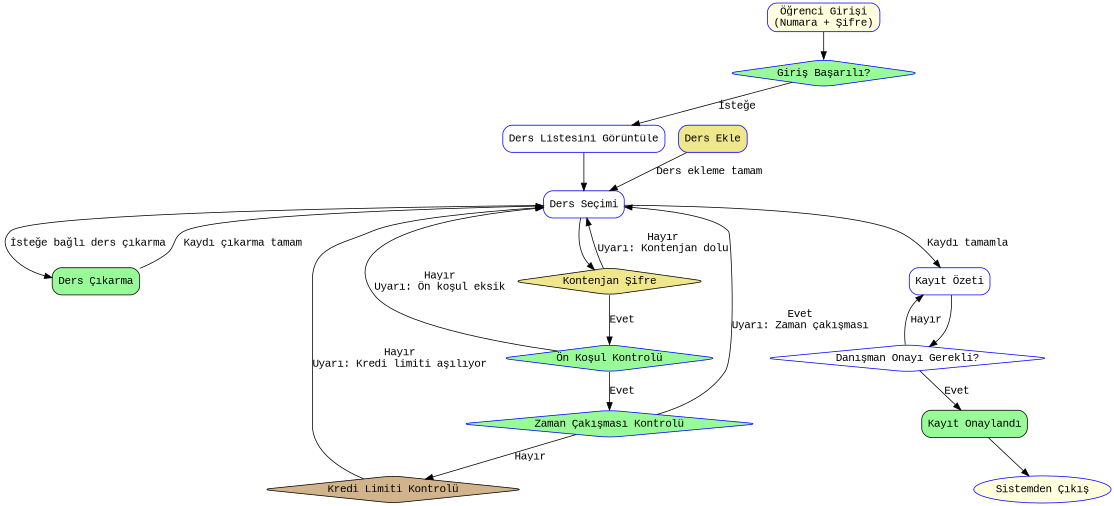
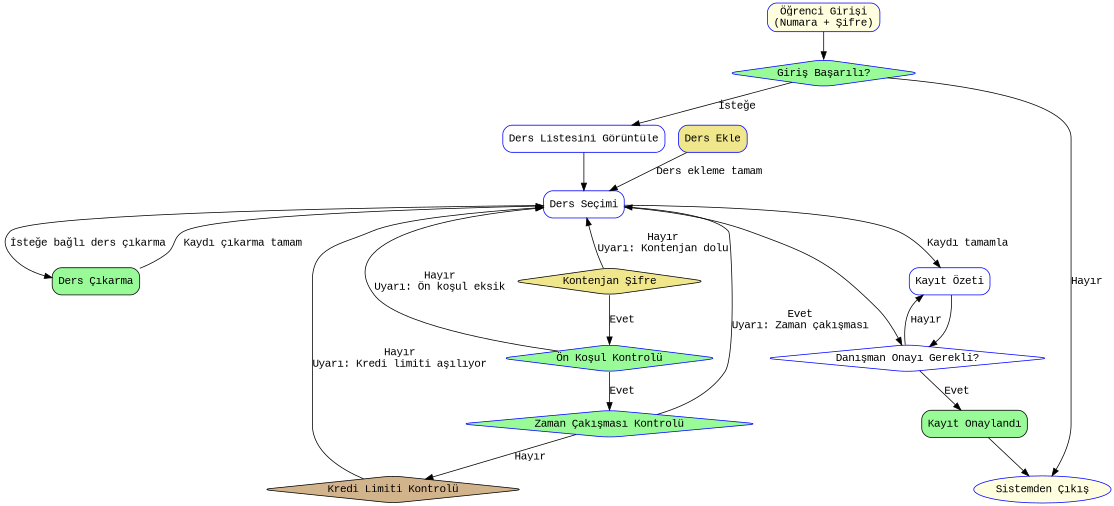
edge "Giriş Başarılı?" -> "Sistemden Çıkış": added, label "Hayır"
edge "Ders Seçimi" -> "Kontenjan Şifre": now "Ders Seçimi" -> "Danışman Onayı Gerekli?"
